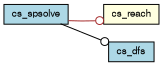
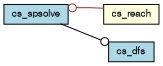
edge "cs_spsolve" -> "cs_reach": reversed
